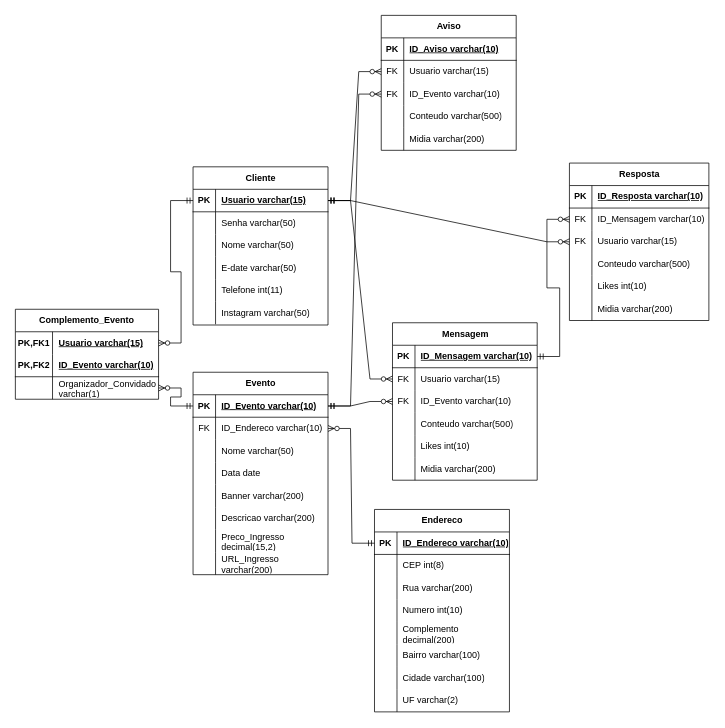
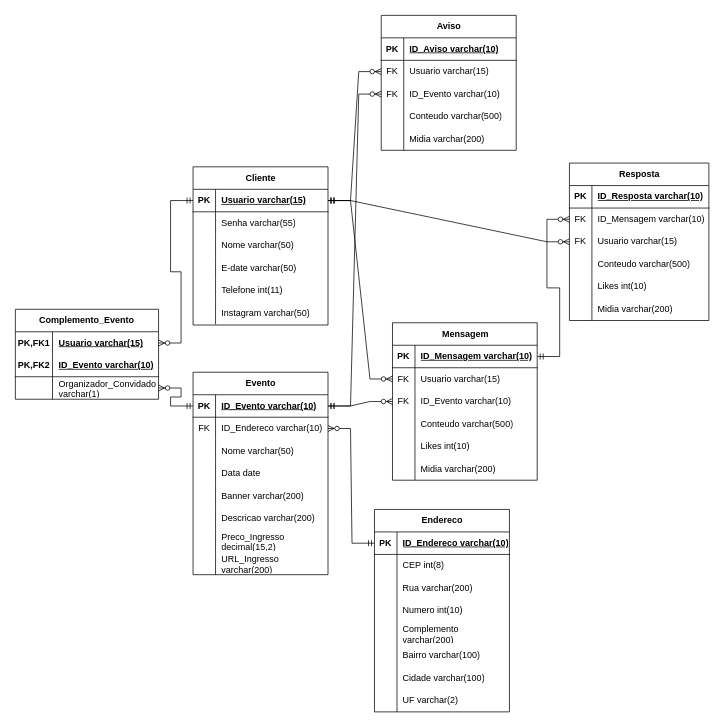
node "Senha varchar(50)": label "Senha varchar(50)" -> "Senha varchar(55)"
node "Complemento decimal(200)": label "Complemento decimal(200)" -> "Complemento varchar(200)"
